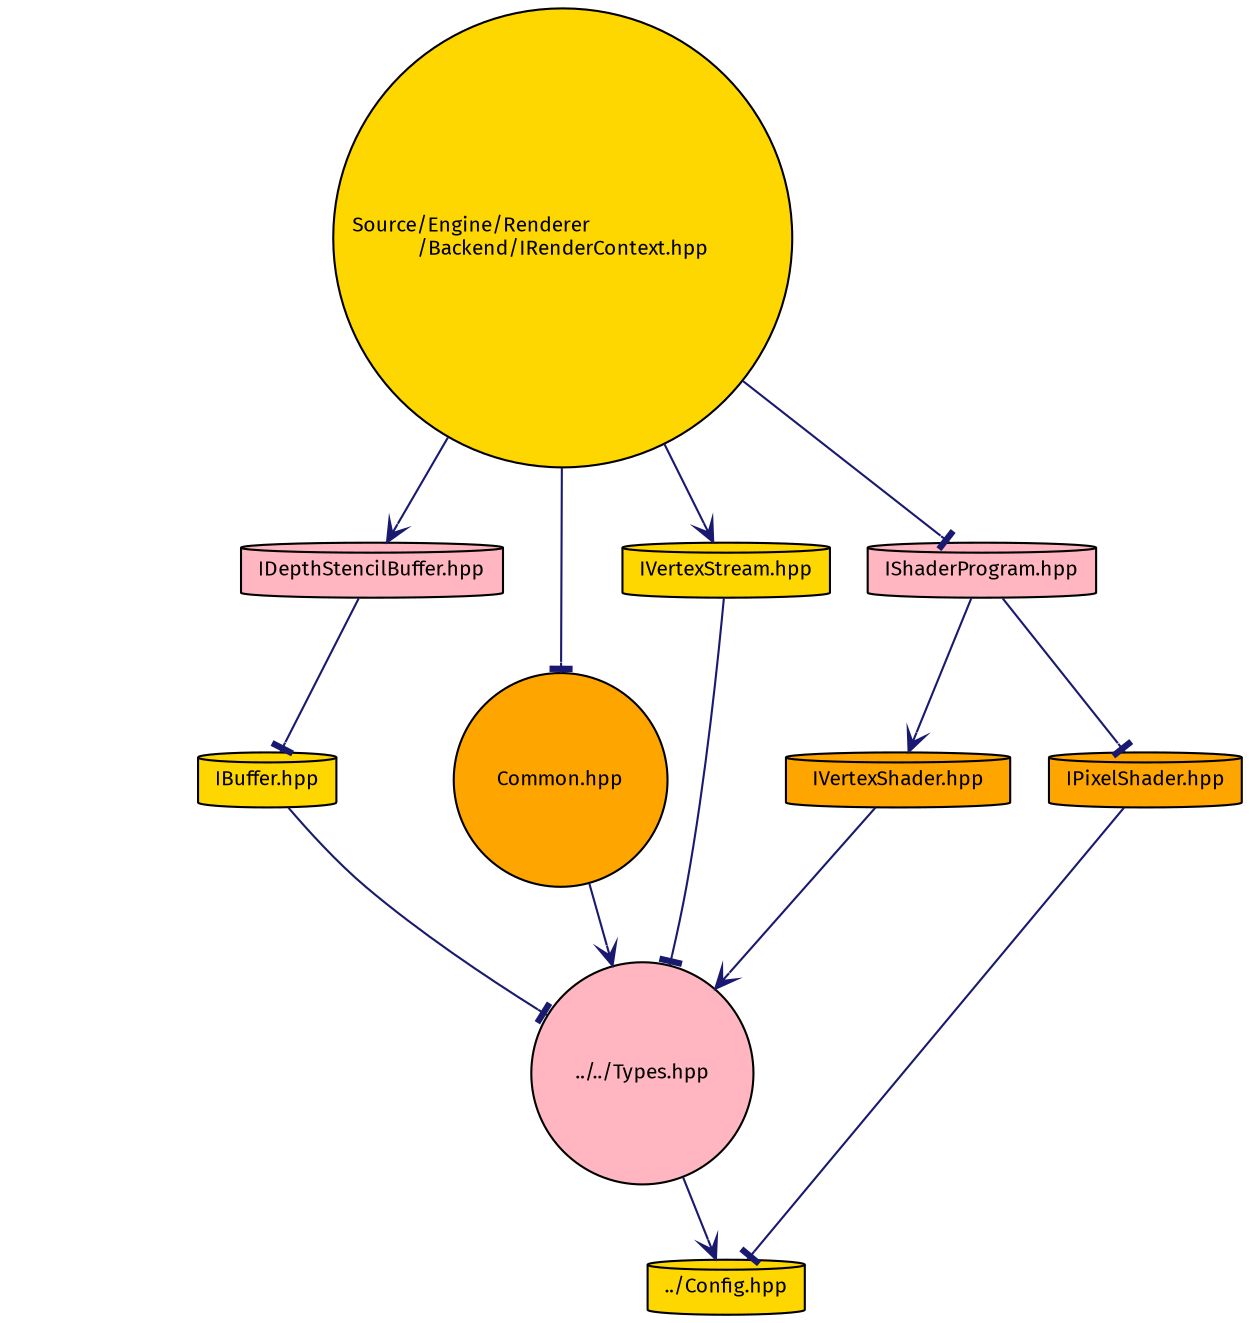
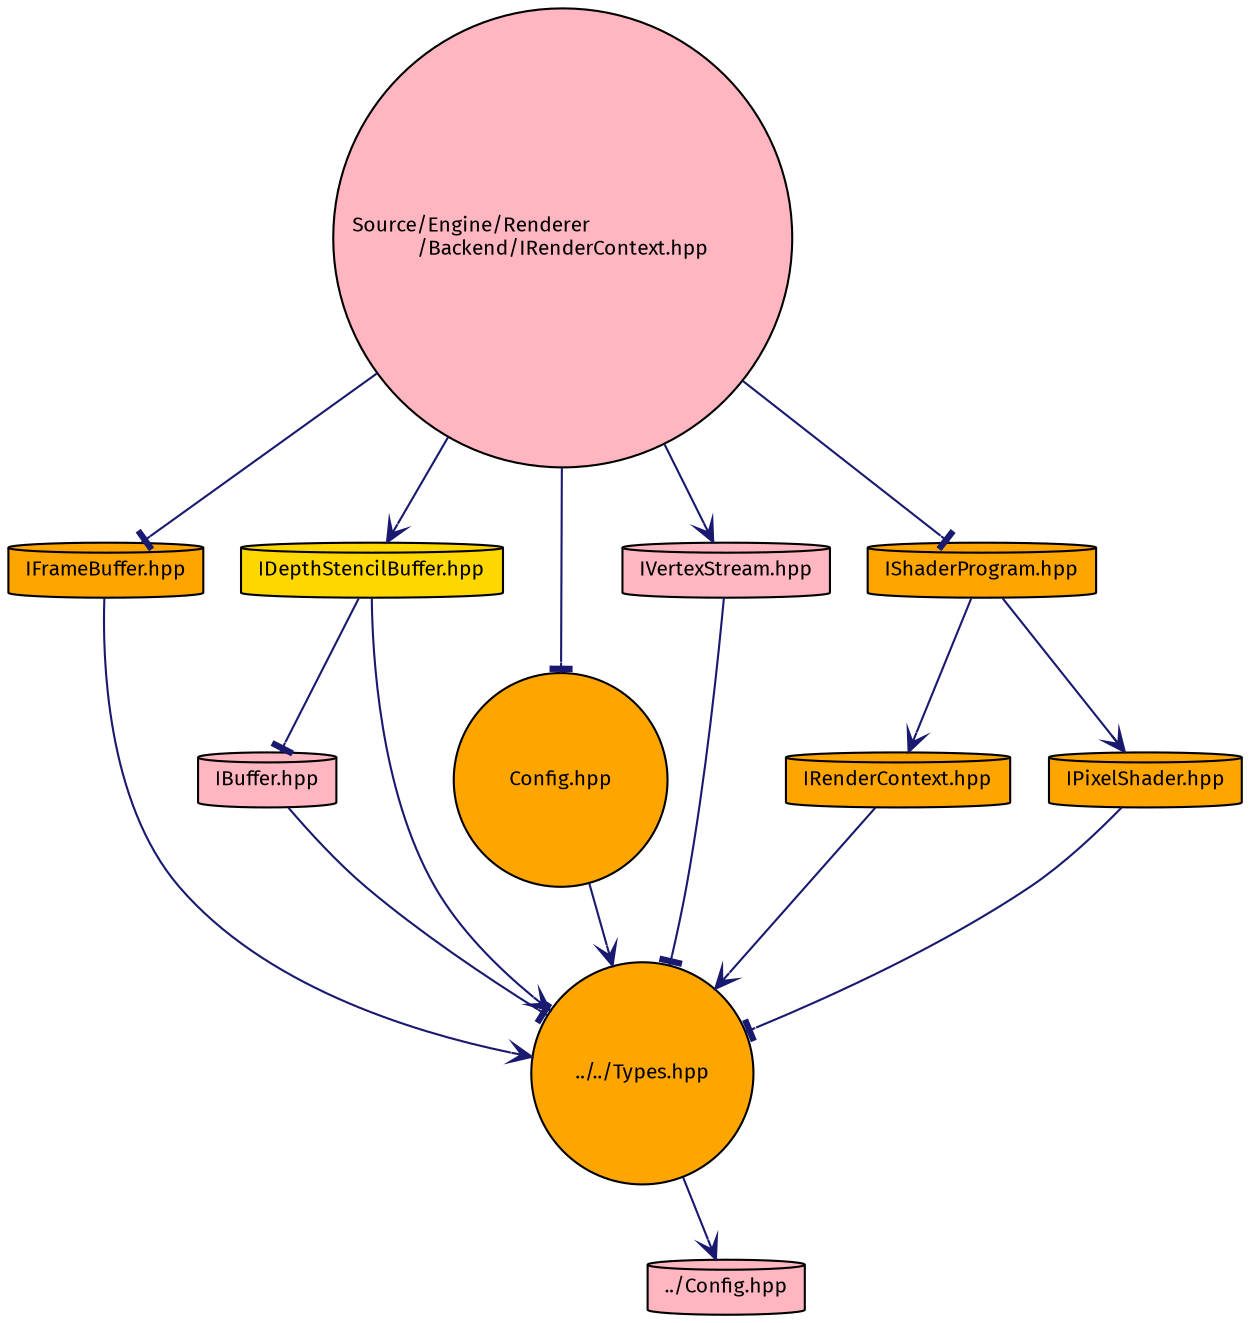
node "Source/Engine/Renderer /Backend/IRenderContext.hpp": fillcolor gold -> lightpink
node "IFrameBuffer.hpp": added
node "IDepthStencilBuffer.hpp": fillcolor lightpink -> gold
node "IVertexStream.hpp": fillcolor gold -> lightpink
node "IShaderProgram.hpp": fillcolor lightpink -> orange
edge "IShaderProgram.hpp" -> "IPixelShader.hpp": arrowhead tee -> vee
node "IBuffer.hpp": fillcolor gold -> lightpink
node "Common.hpp": label "Common.hpp" -> "Config.hpp"
node "IVertexShader.hpp": label "IVertexShader.hpp" -> "IRenderContext.hpp"
edge "IDepthStencilBuffer.hpp" -> "../../Types.hpp": added
edge "IPixelShader.hpp" -> "../Config.hpp": now "IPixelShader.hpp" -> "../../Types.hpp"
node "../../Types.hpp": fillcolor lightpink -> orange
node "../Config.hpp": fillcolor gold -> lightpink
